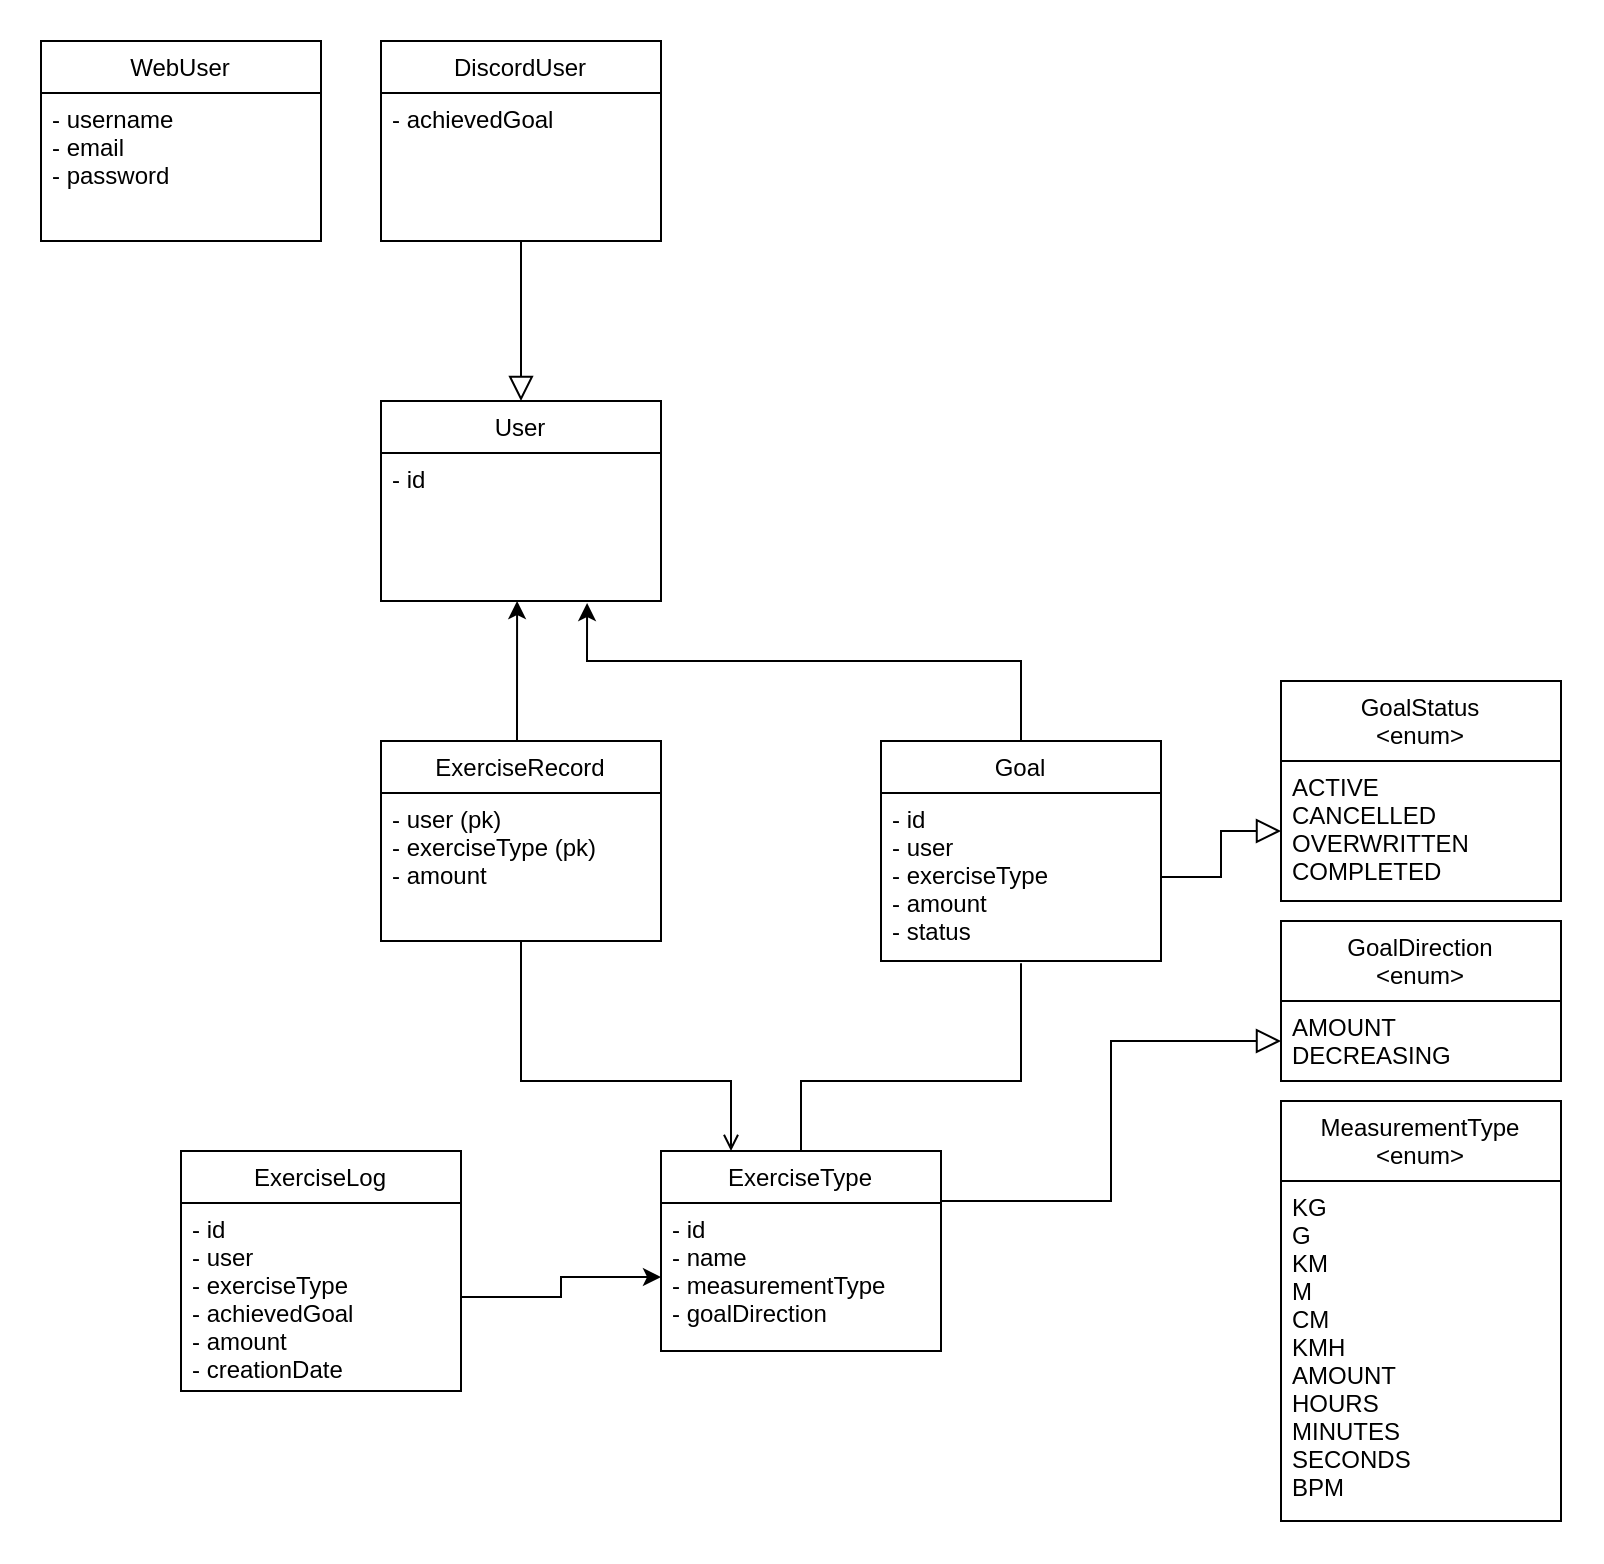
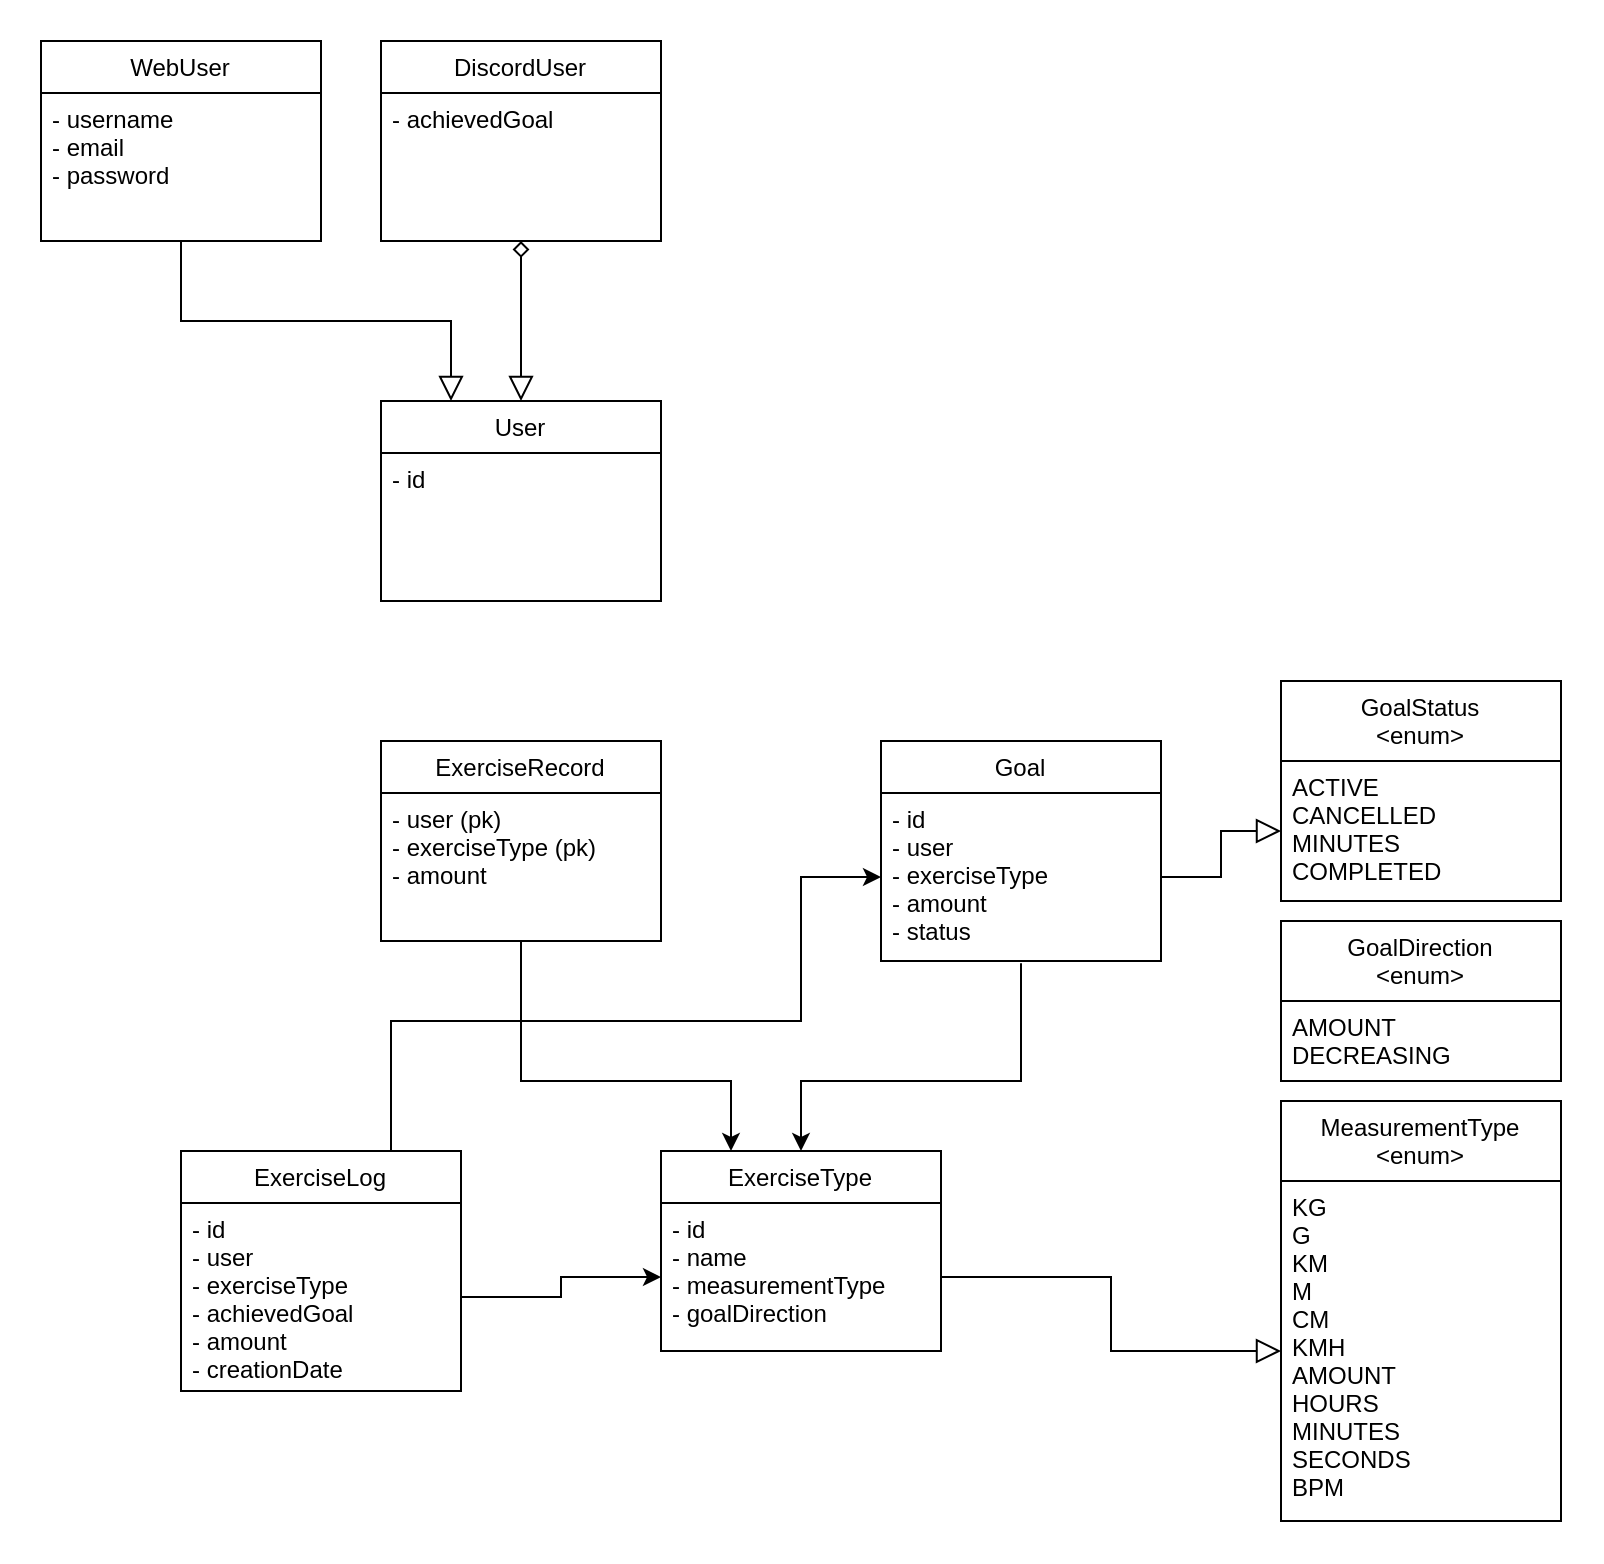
edge "DiscordUser" -> "User": arrowhead none -> diamond
edge "WebUser" -> "User": added
edge "Goal" -> "- id": removed
edge "ExerciseRecord" -> "- id": removed
node "ACTIVE CANCELLED OVERWRITTEN COMPLETED": label "ACTIVE CANCELLED OVERWRITTEN COMPLETED" -> "ACTIVE CANCELLED MINUTES COMPLETED"
edge "ExerciseLog" -> "- id - user - exerciseType - amount - status": added
edge "ExerciseType" -> "AMOUNT DECREASING": removed
edge "ExerciseRecord" -> "ExerciseType": arrowhead open -> classic
edge "- id - user - exerciseType - amount - status" -- "ExerciseType": arrowhead none -> classic
edge "- id - name - measurementType - goalDirection" -> "KG G KM M CM KMH AMOUNT HOURS MINUTES SECONDS BPM": added
